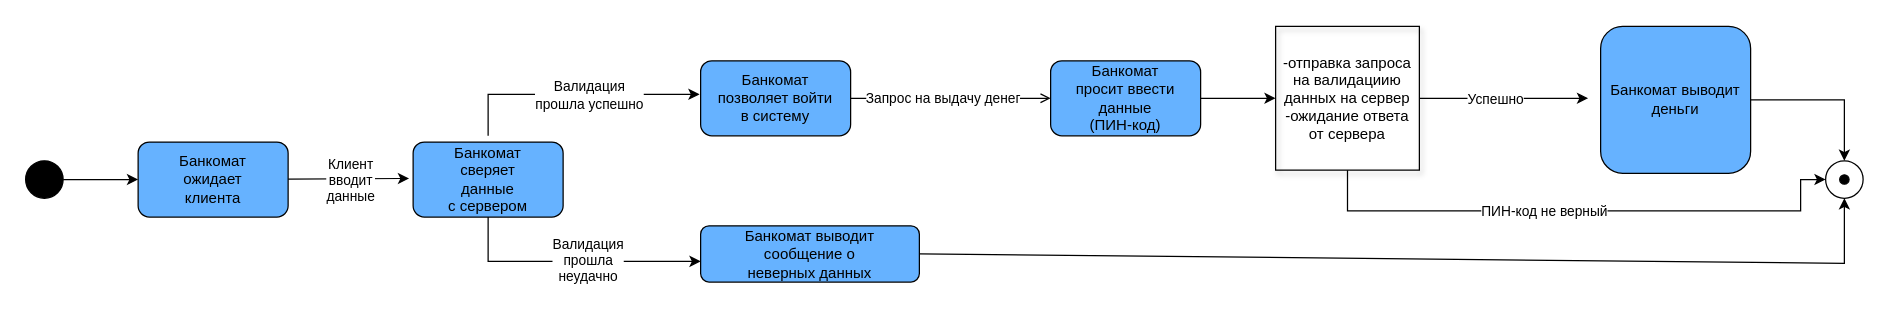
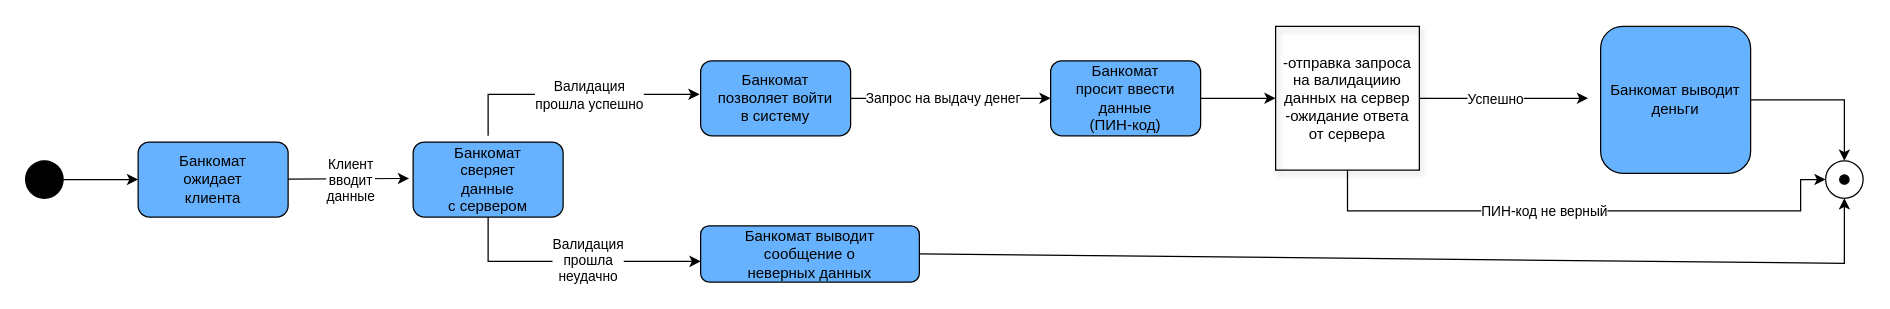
edge "Банкомат позволяет войти в систему" -> "Банкомат просит ввести данные (ПИН-код)": arrowhead open -> classic
